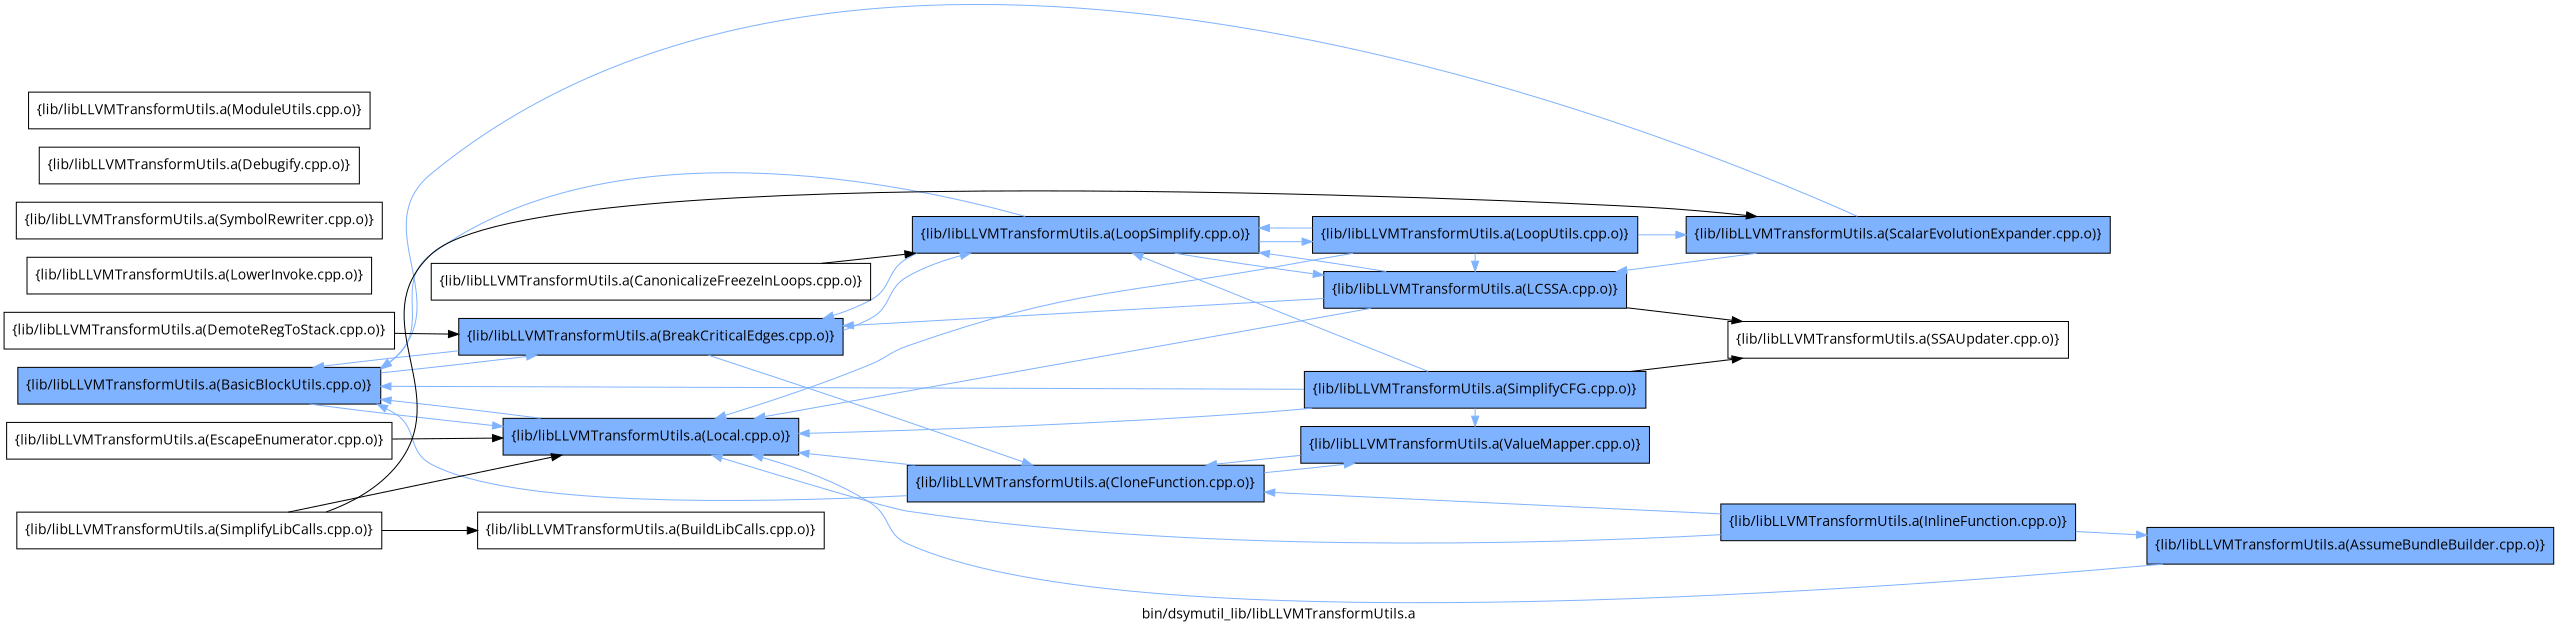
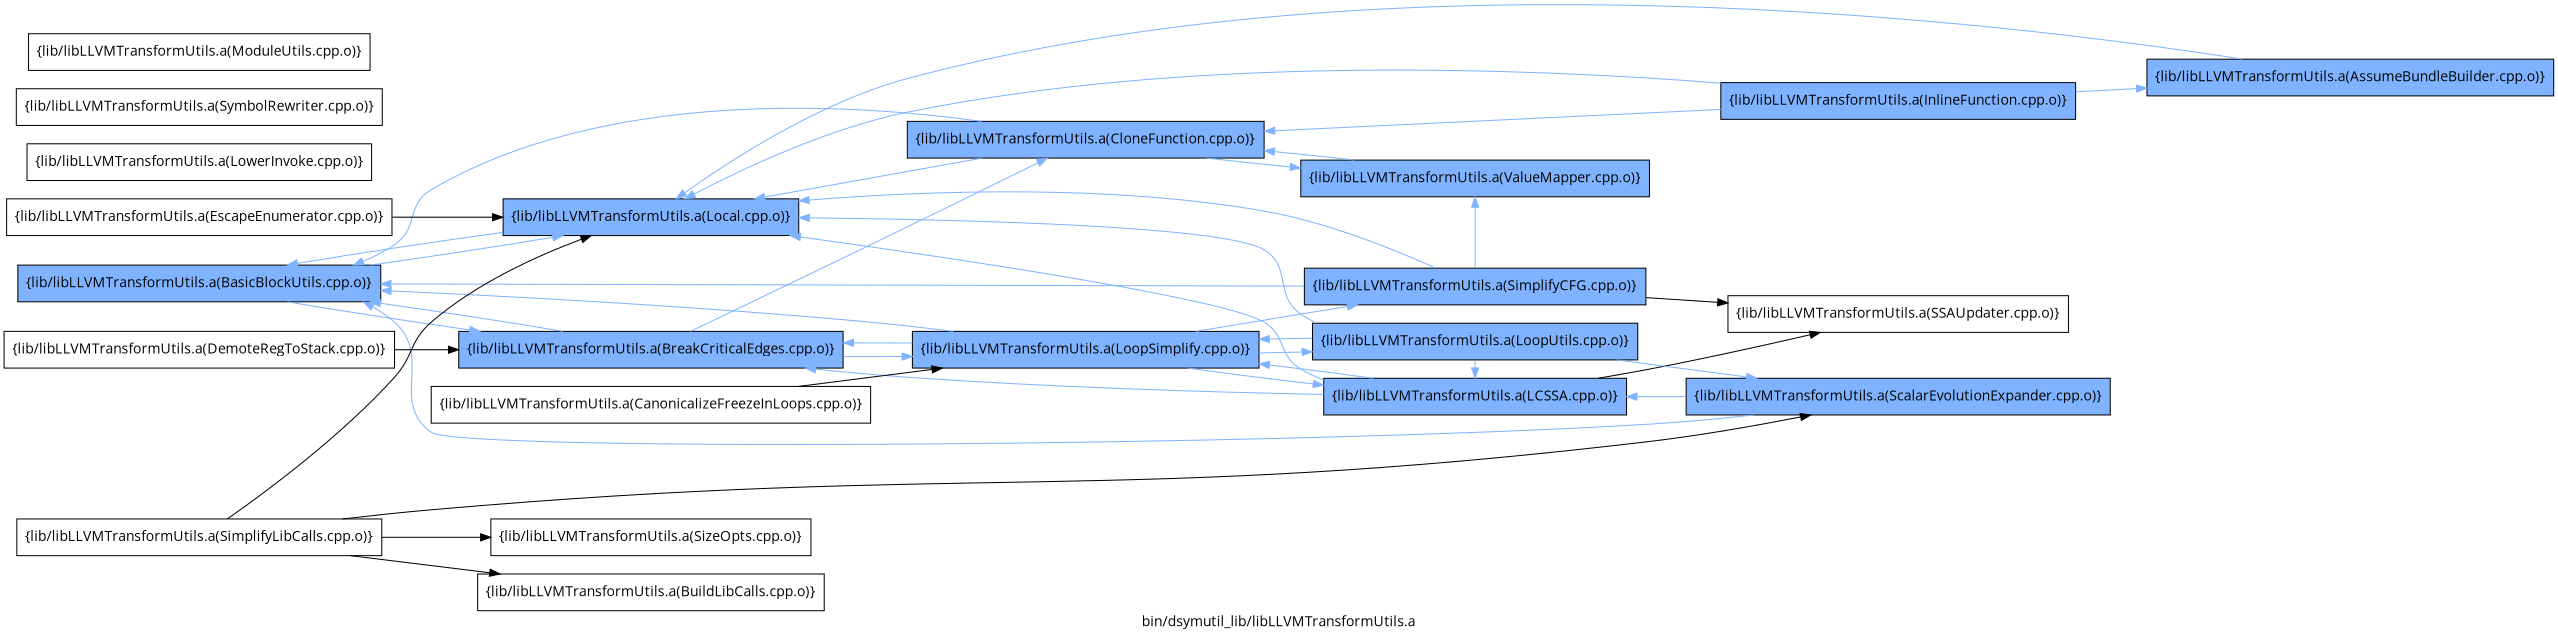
node "{lib/libLLVMTransformUtils.a(Debugify.cpp.o)}": removed
edge "{lib/libLLVMTransformUtils.a(SimplifyCFG.cpp.o)}" -> "{lib/libLLVMTransformUtils.a(LoopSimplify.cpp.o)}": reversed
node "{lib/libLLVMTransformUtils.a(SizeOpts.cpp.o)}": added
